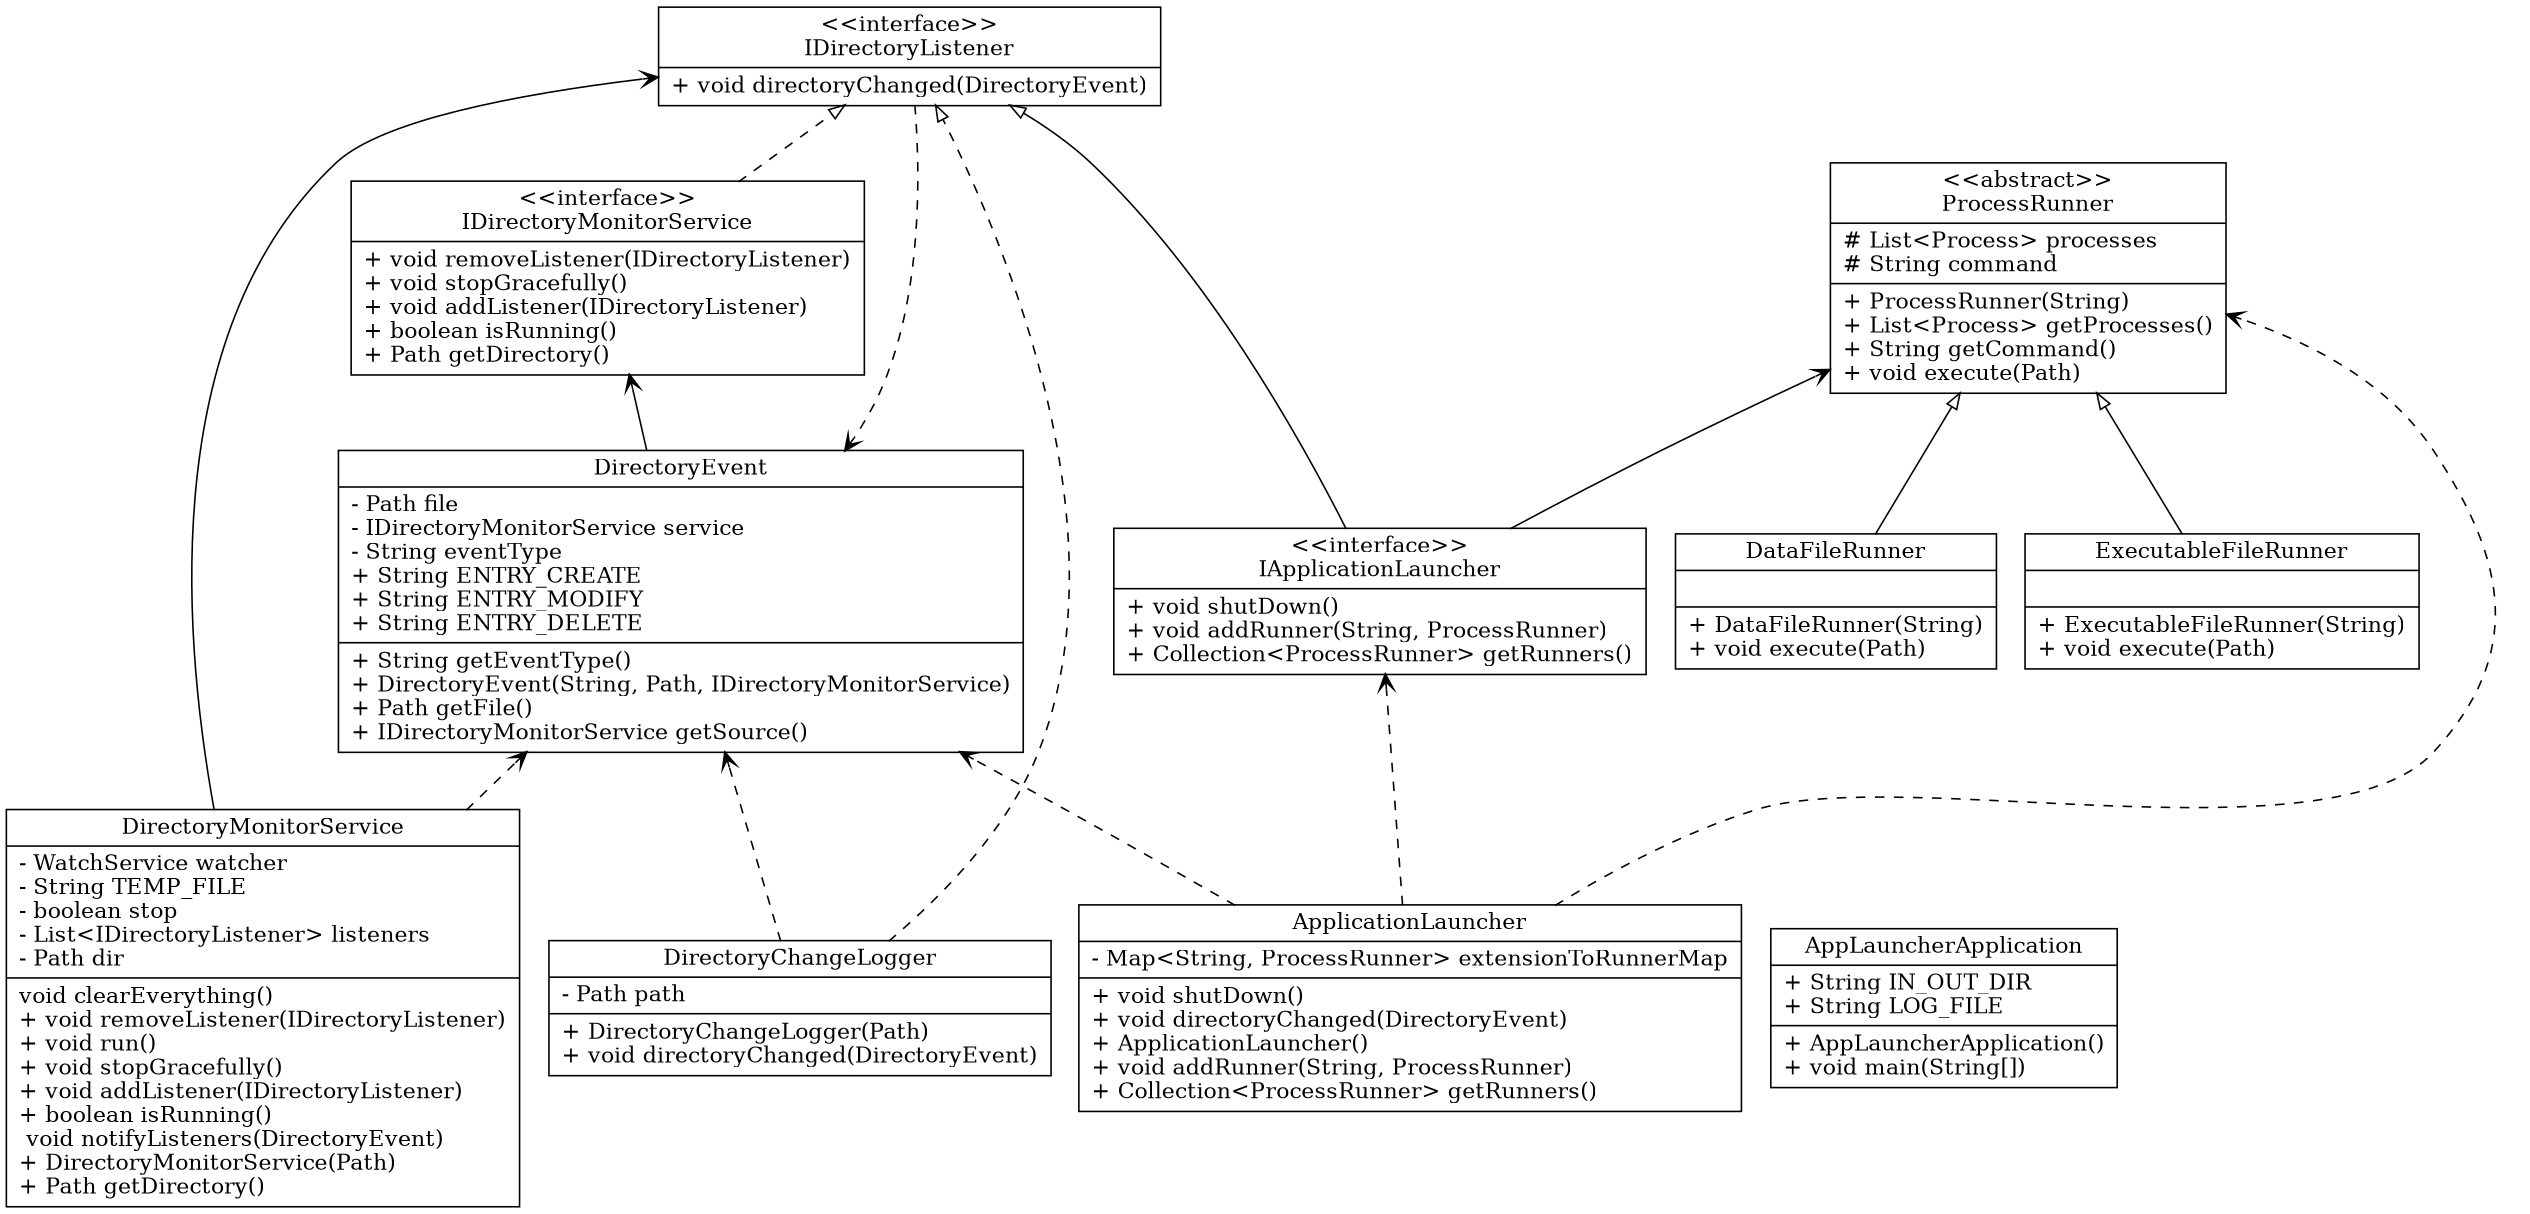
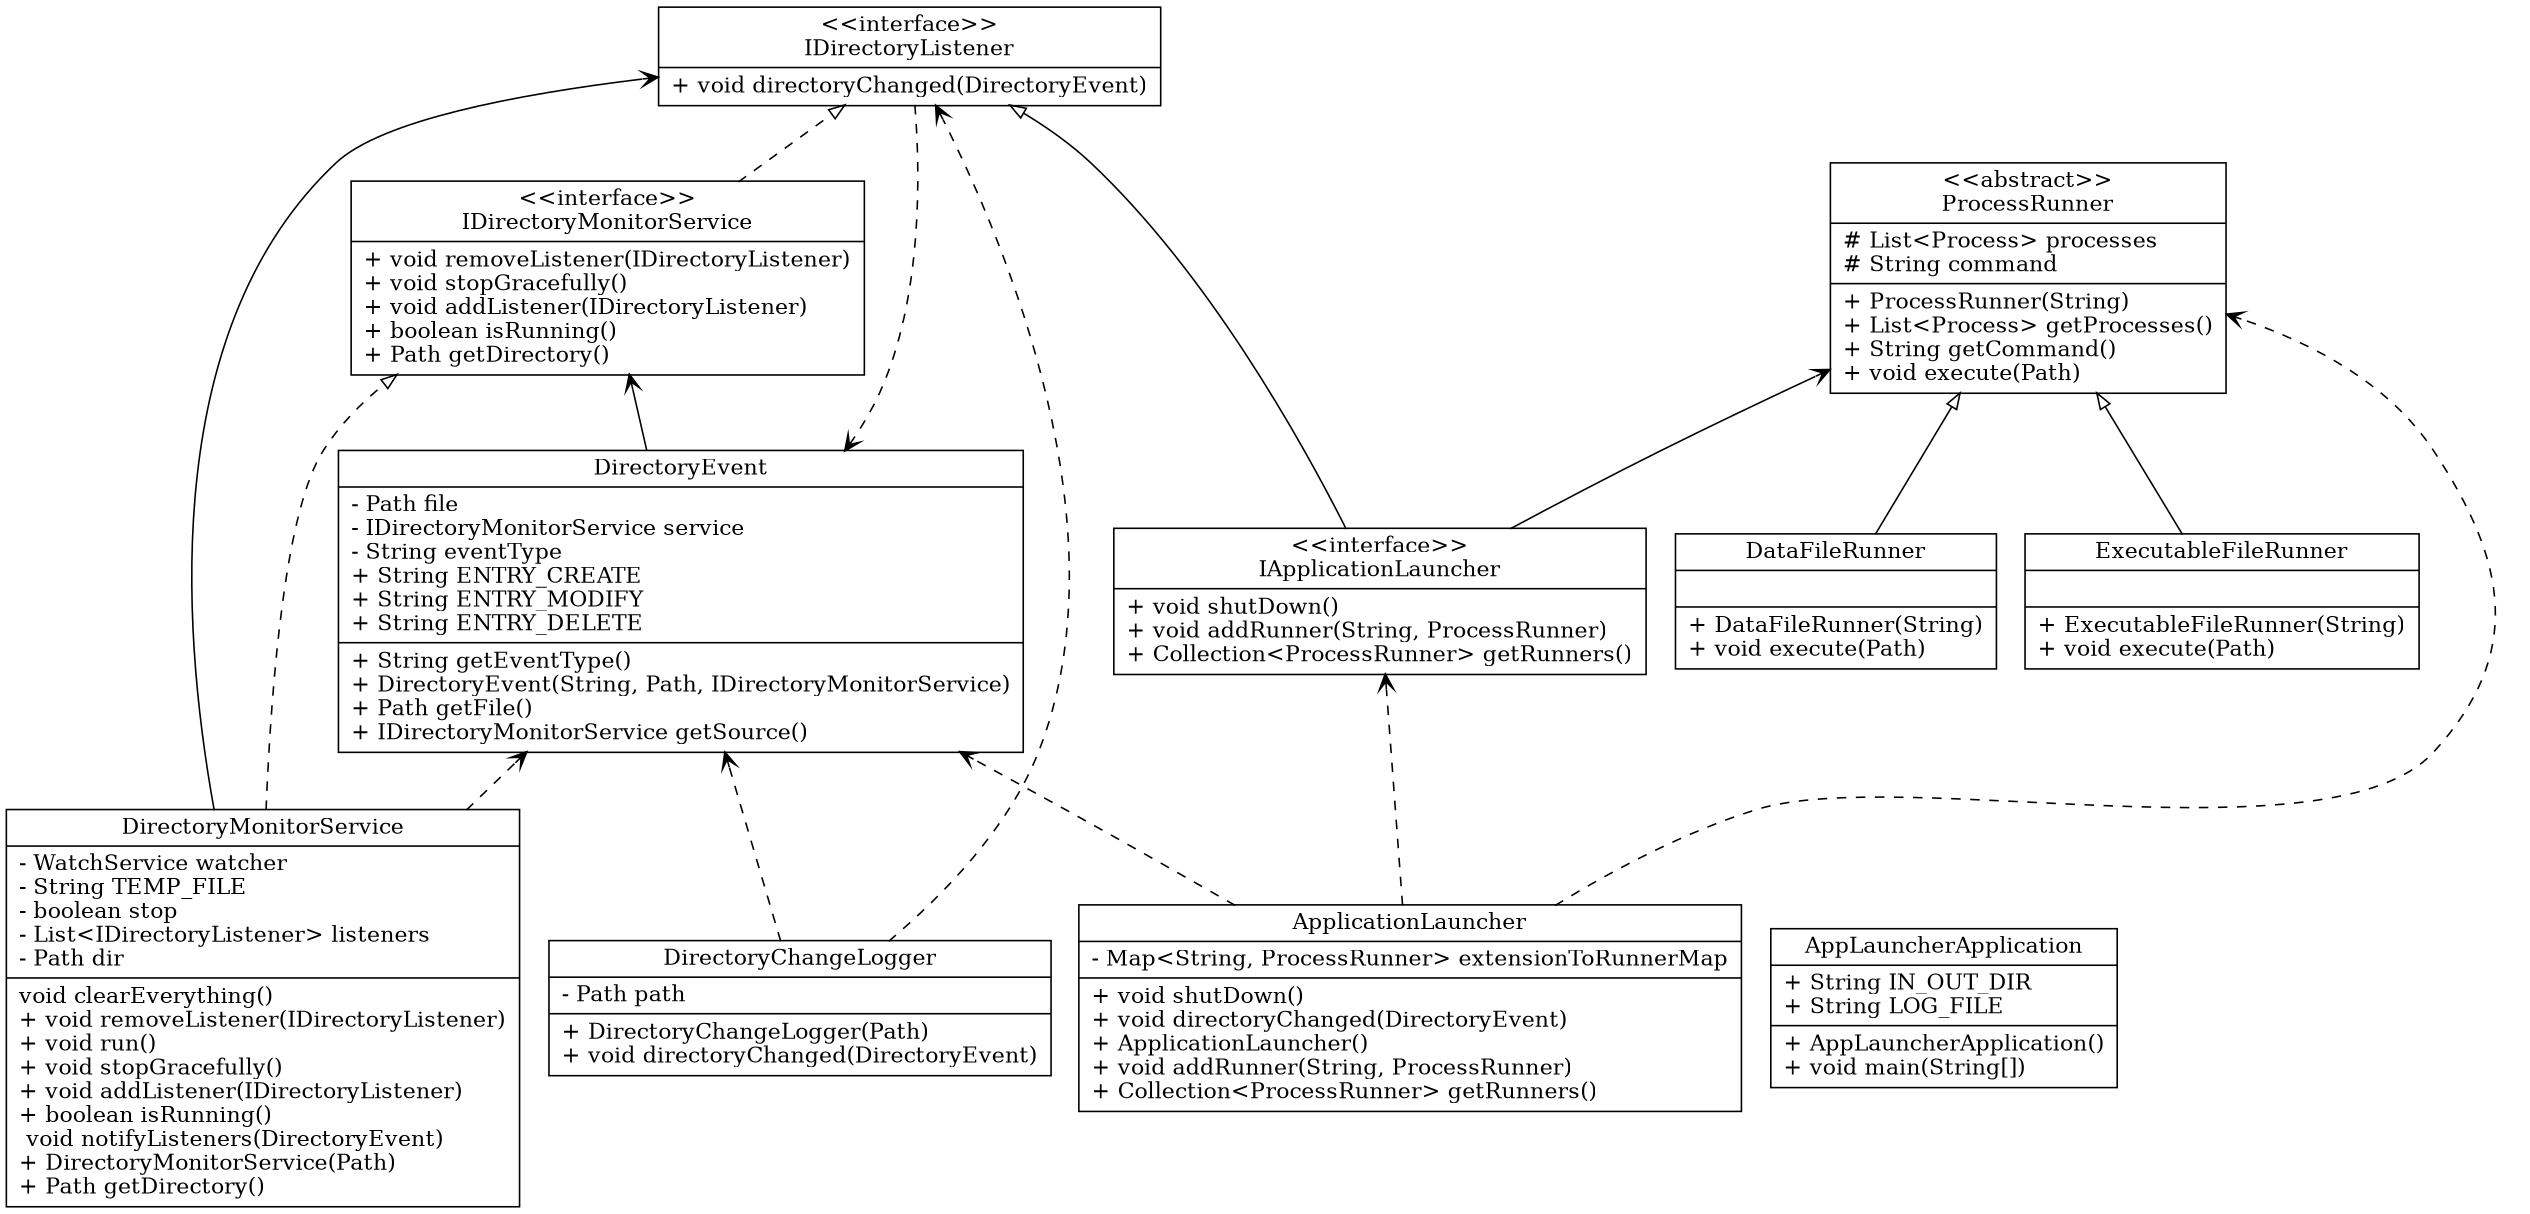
edge "DirectoryChangeLogger" -> "IDirectoryListener": arrowhead onormal -> vee
edge "DirectoryMonitorService" -> "IDirectoryMonitorService": added
